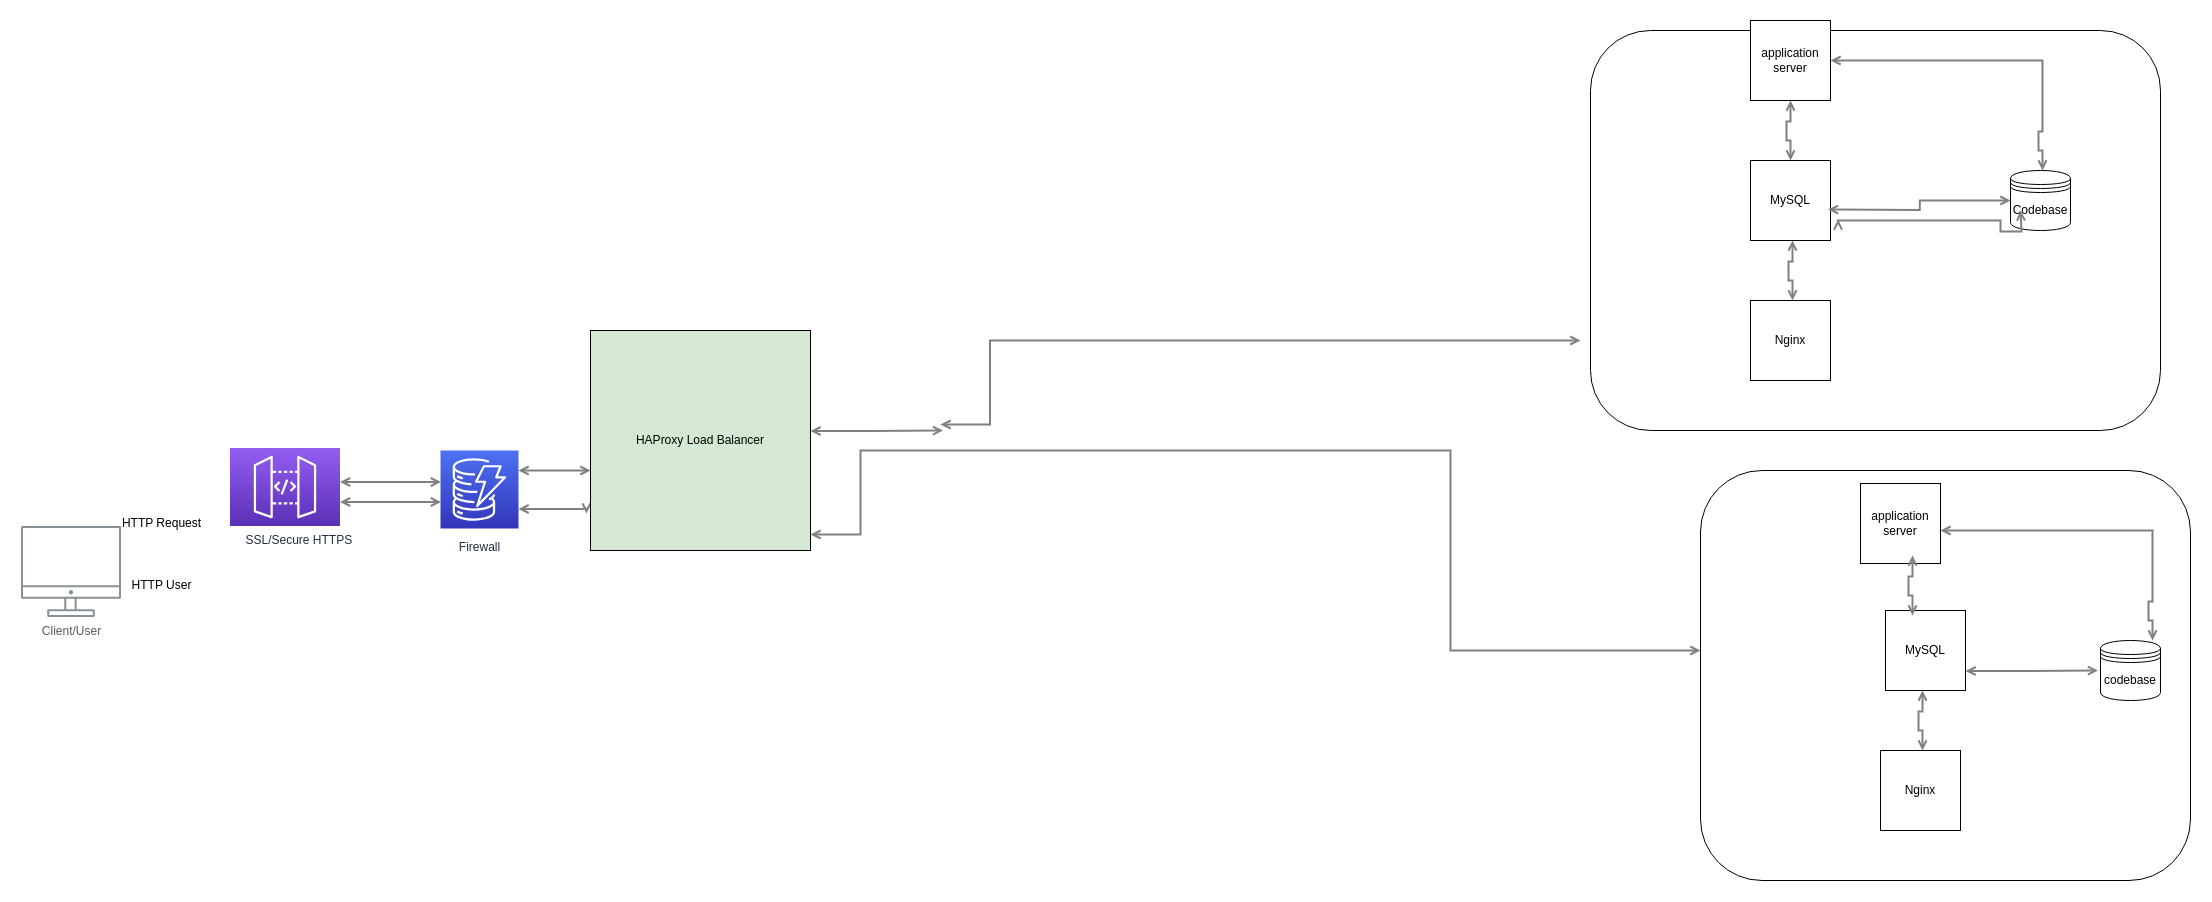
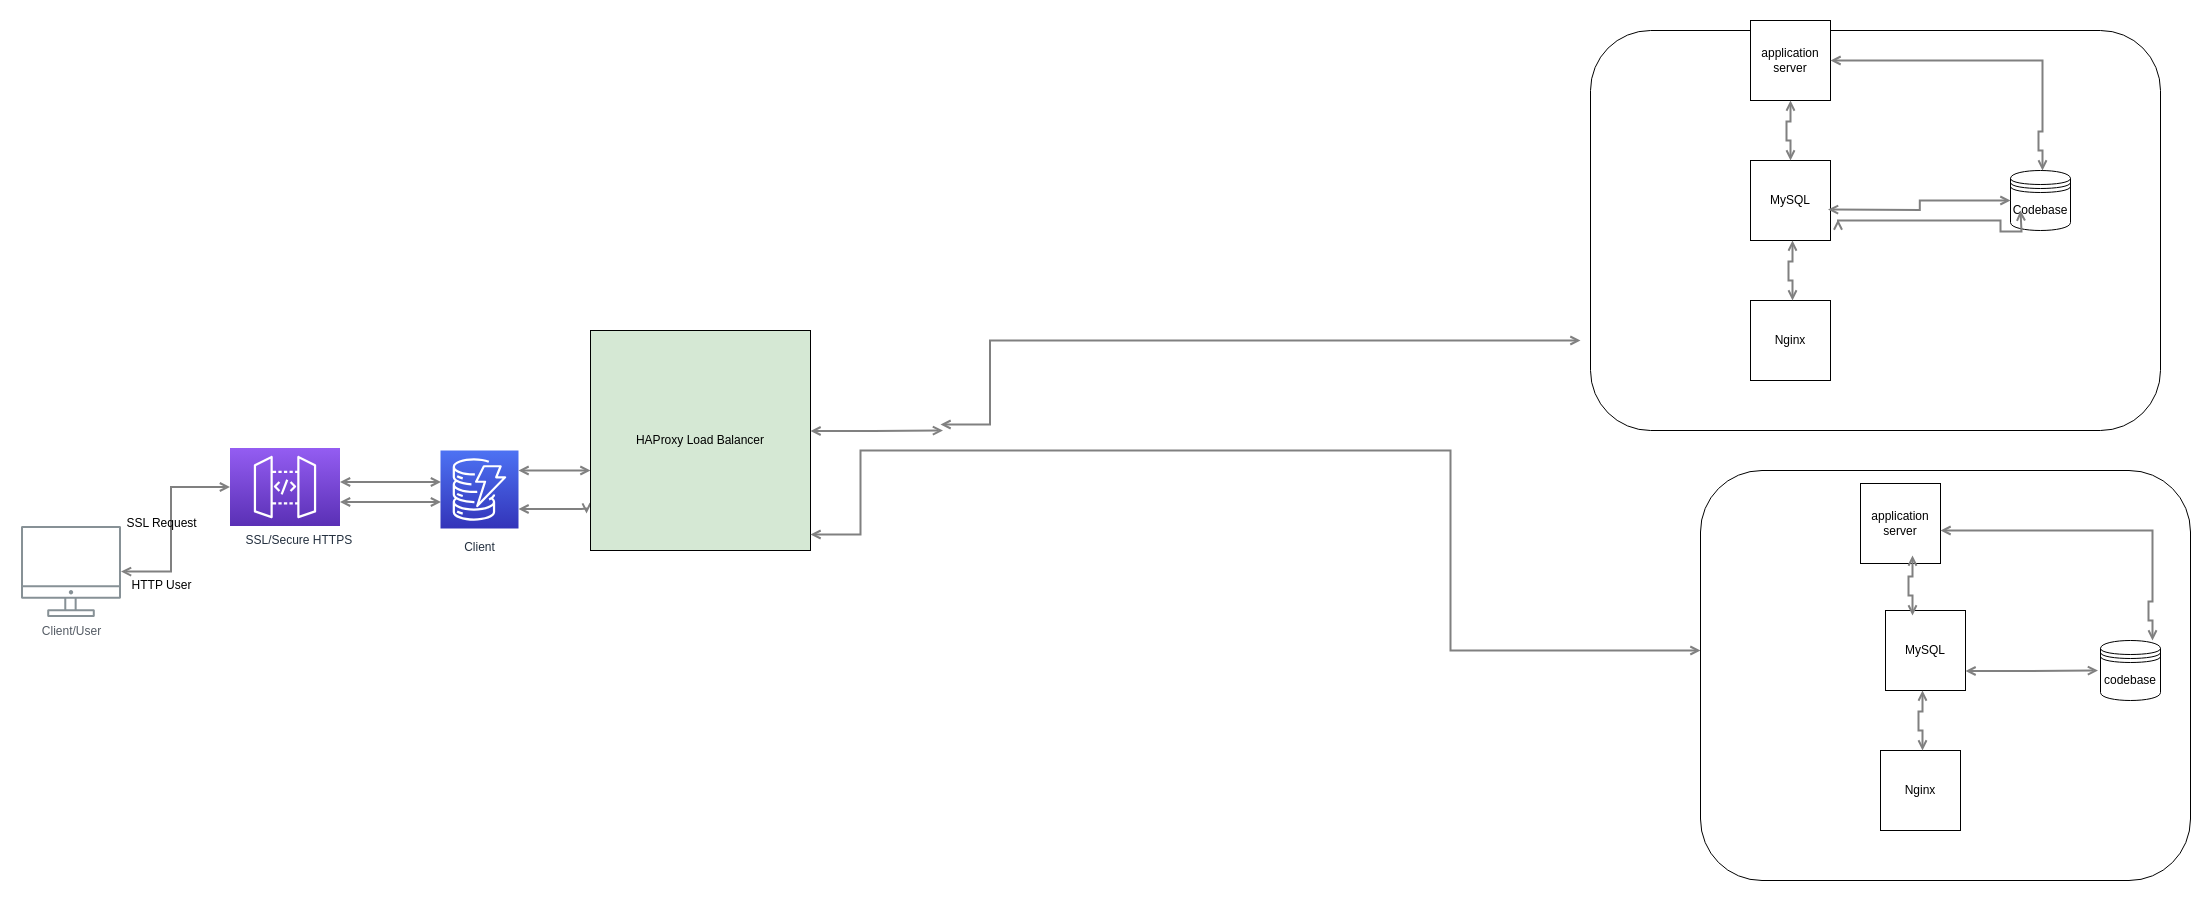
node "HTTP Request": label "HTTP Request" -> "SSL Request"
edge "SSL/Secure HTTPS" -- "Client/User": added
node "Firewall": label "Firewall" -> "Client"
